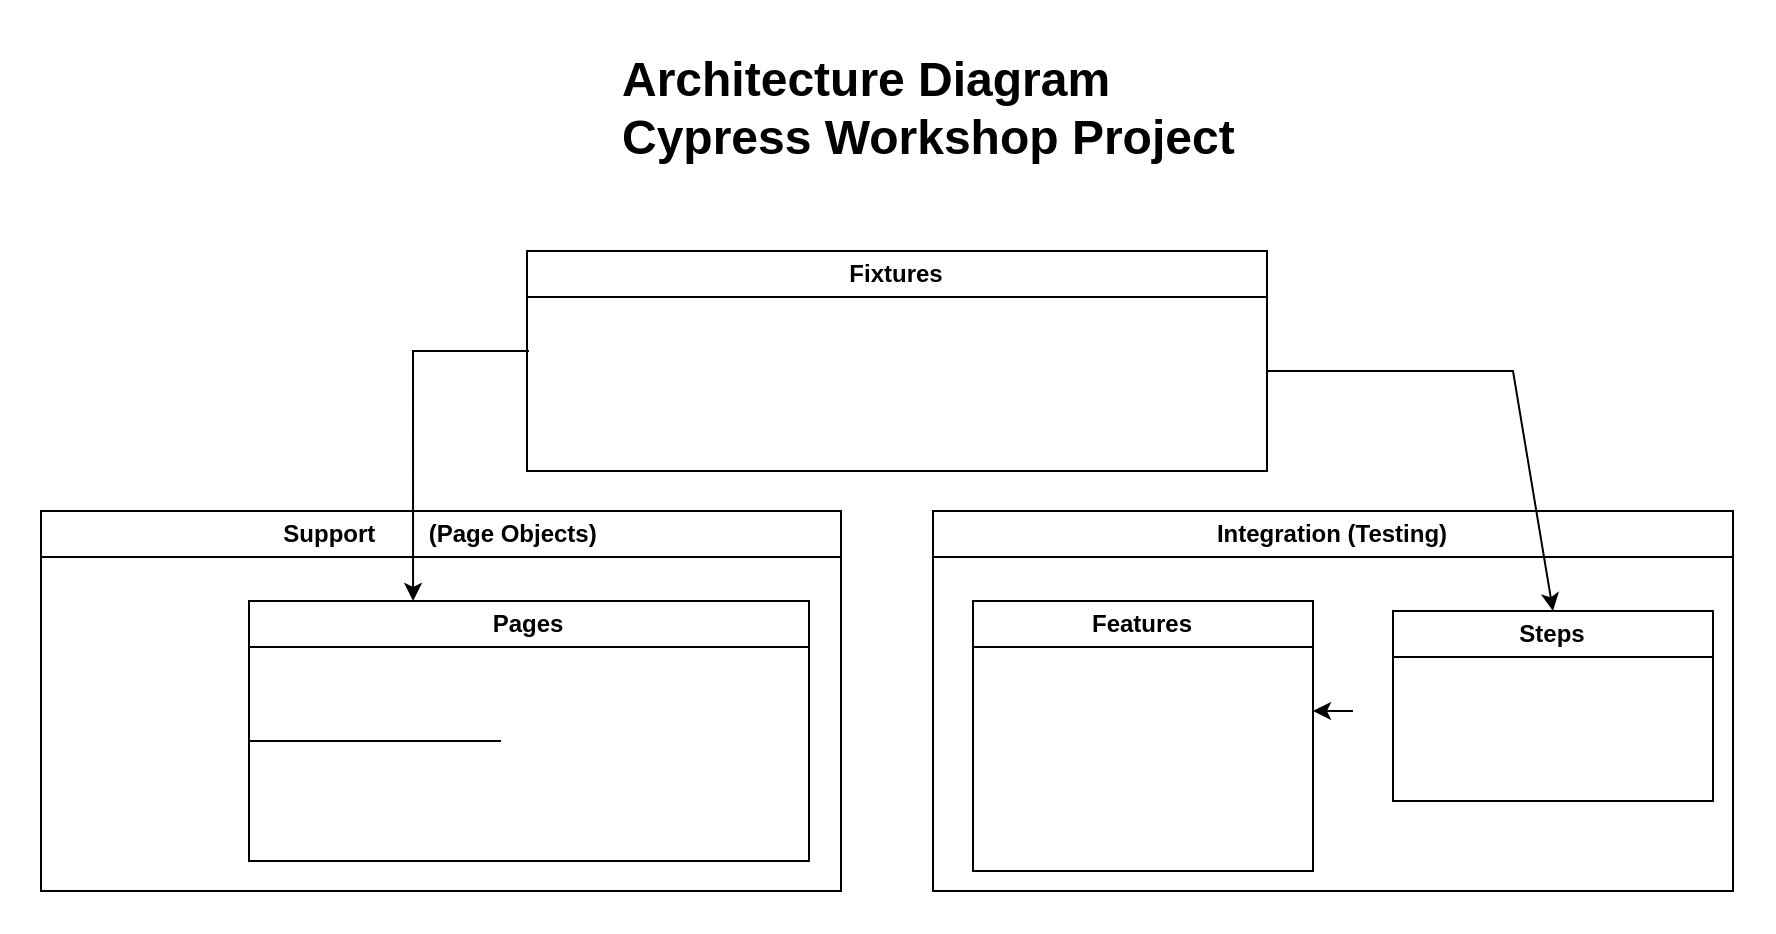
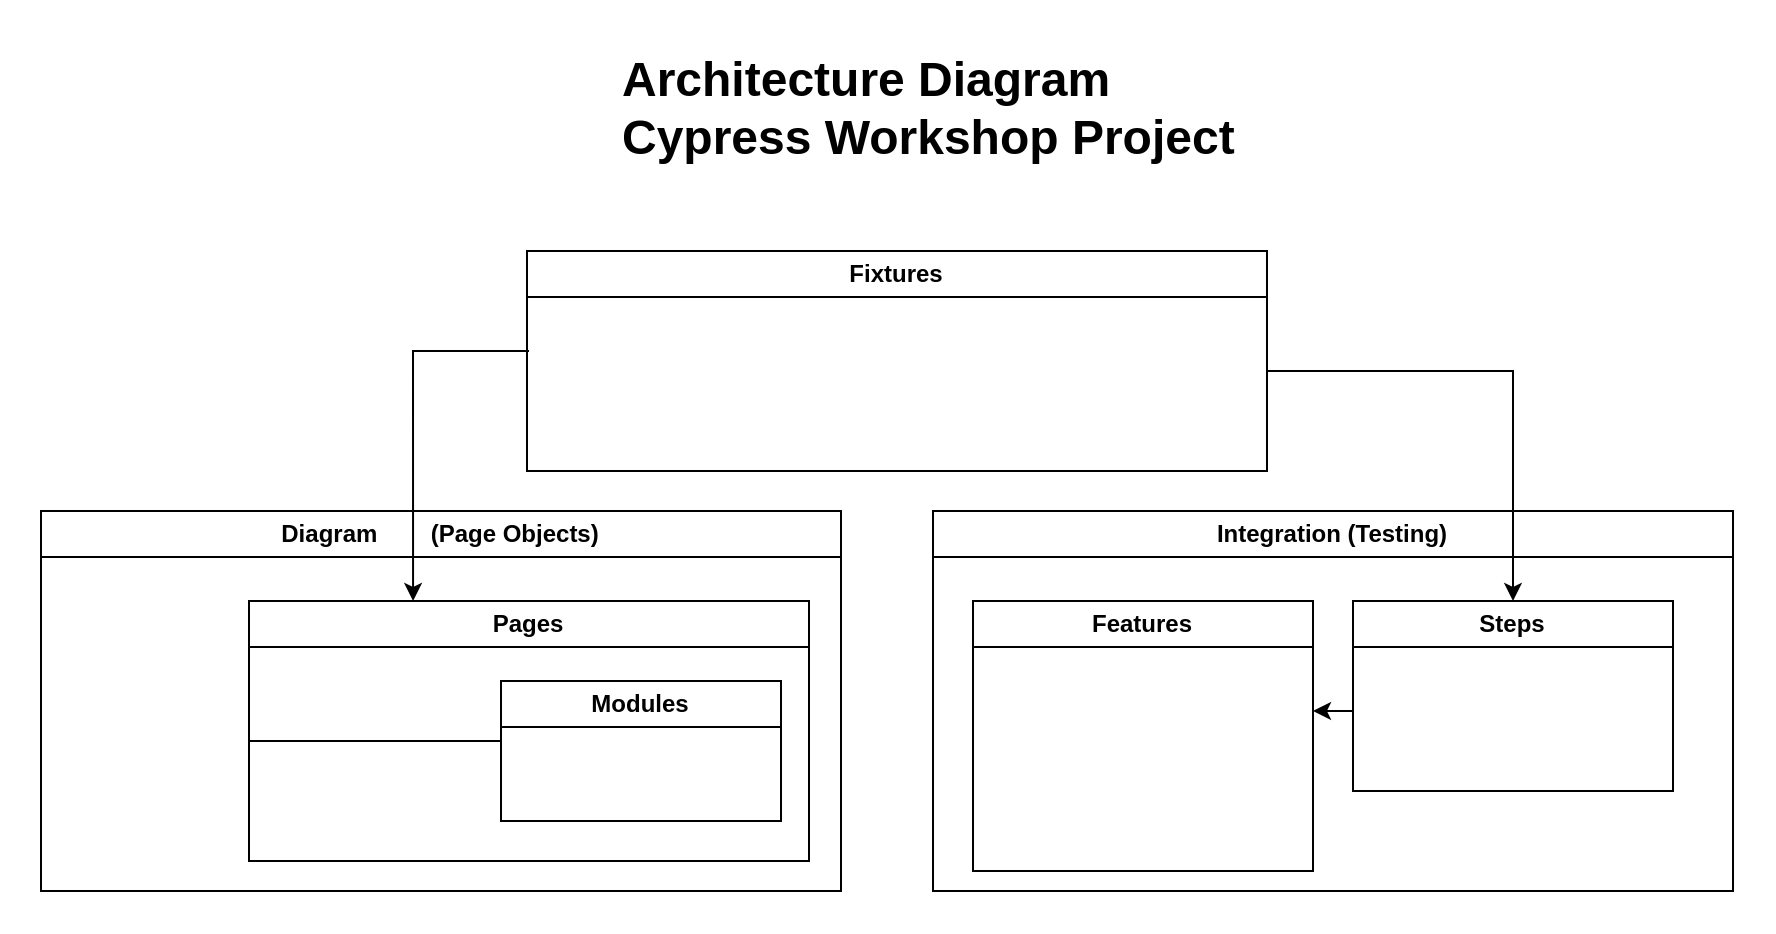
node "Support (Page Objects)": label "Support (Page Objects)" -> "Diagram (Page Objects)"
node "Steps": moved (1553, 706) -> (1513, 696)
node "Modules": added
